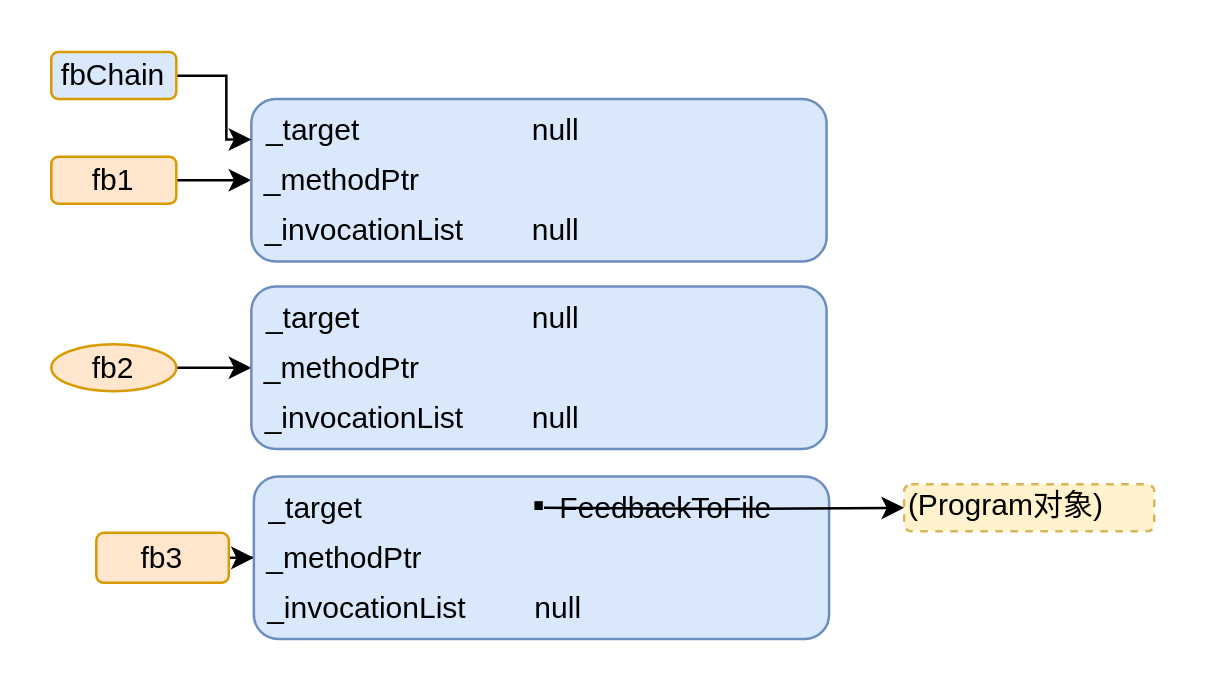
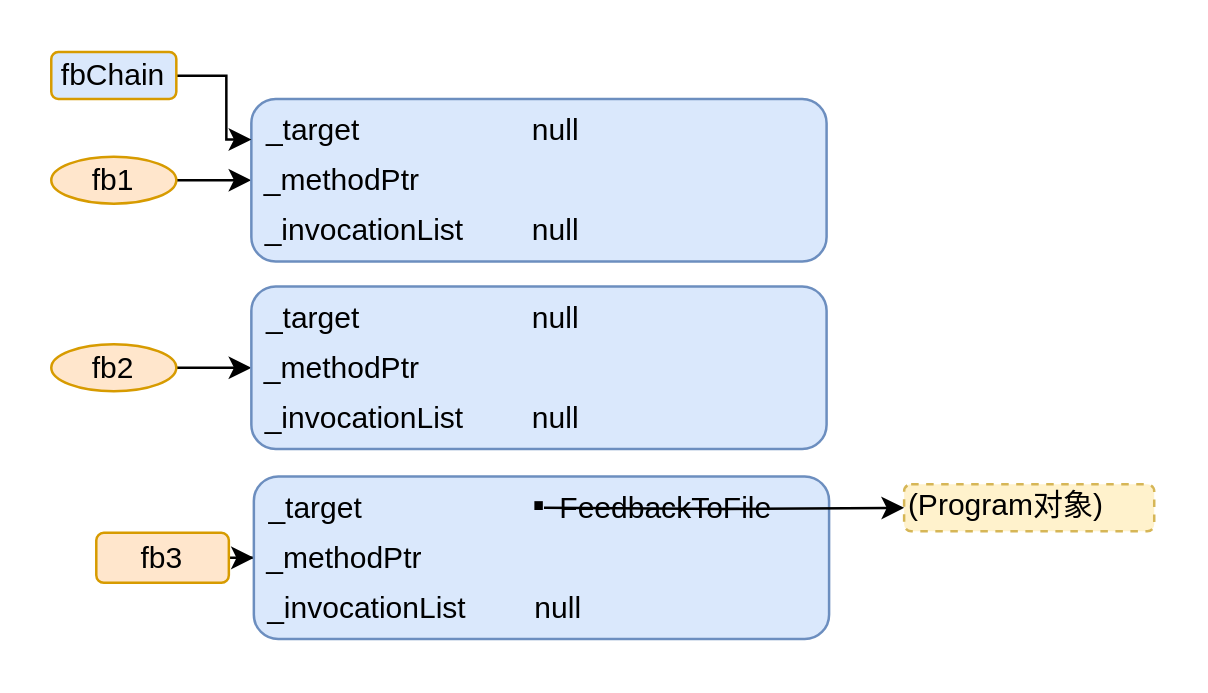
node "fb1": shape rounded rectangle -> ellipse
